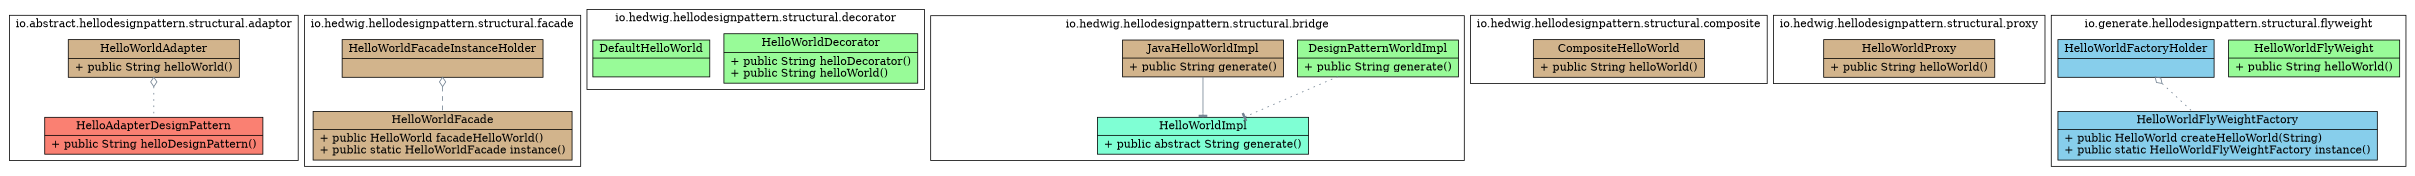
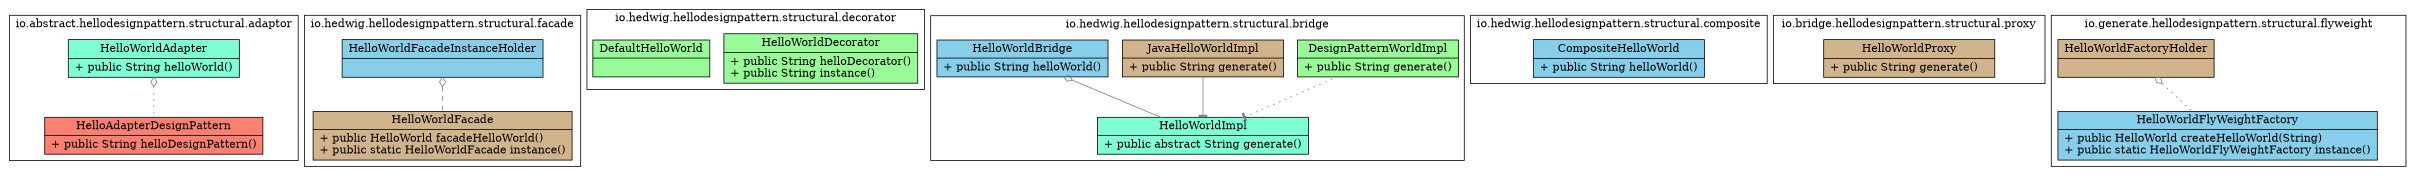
cluster "io.hedwig.hellodesignpattern.structural.proxy": label "io.hedwig.hellodesignpattern.structural.proxy" -> "io.bridge.hellodesignpattern.structural.proxy"
node "HelloWorldAdapter": fillcolor tan -> aquamarine
node "HelloWorldFacadeInstanceHolder": fillcolor tan -> skyblue
node "HelloWorldBridge": added
node "CompositeHelloWorld": fillcolor tan -> skyblue
node "HelloWorldFactoryHolder": fillcolor skyblue -> tan
node "HelloWorldFlyWeight": removed
node "HelloWorldProxy": text "+ public String helloWorld()" -> "+ public String generate()"
node "HelloWorldDecorator": text "+ public String helloWorld()" -> "+ public String instance()"
